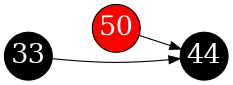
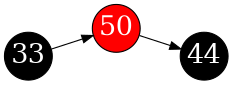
edge "33" -> "44": now "33" -> "50"
